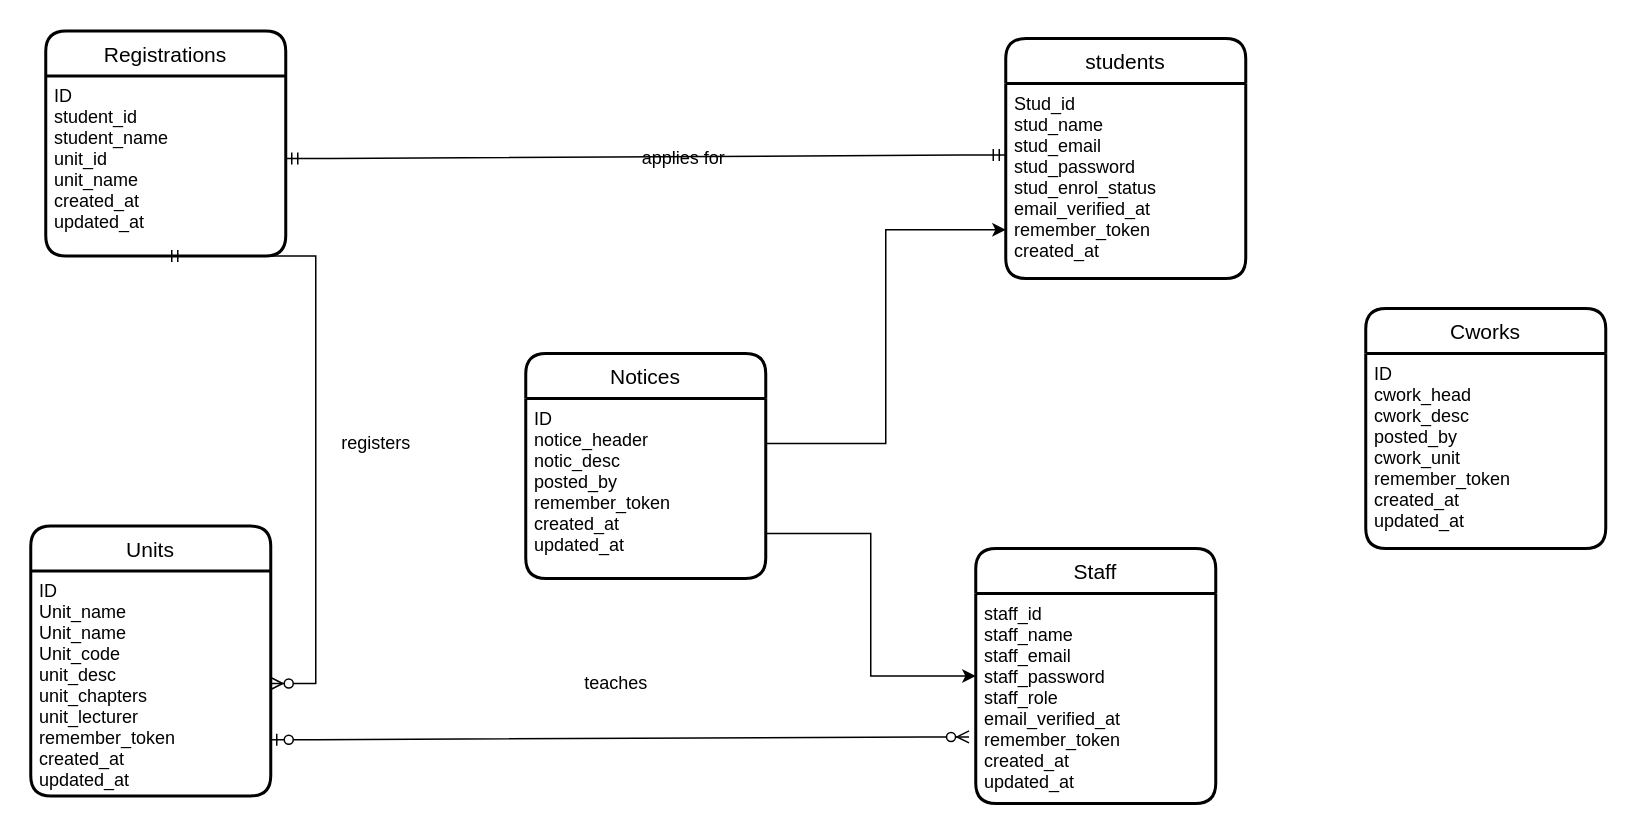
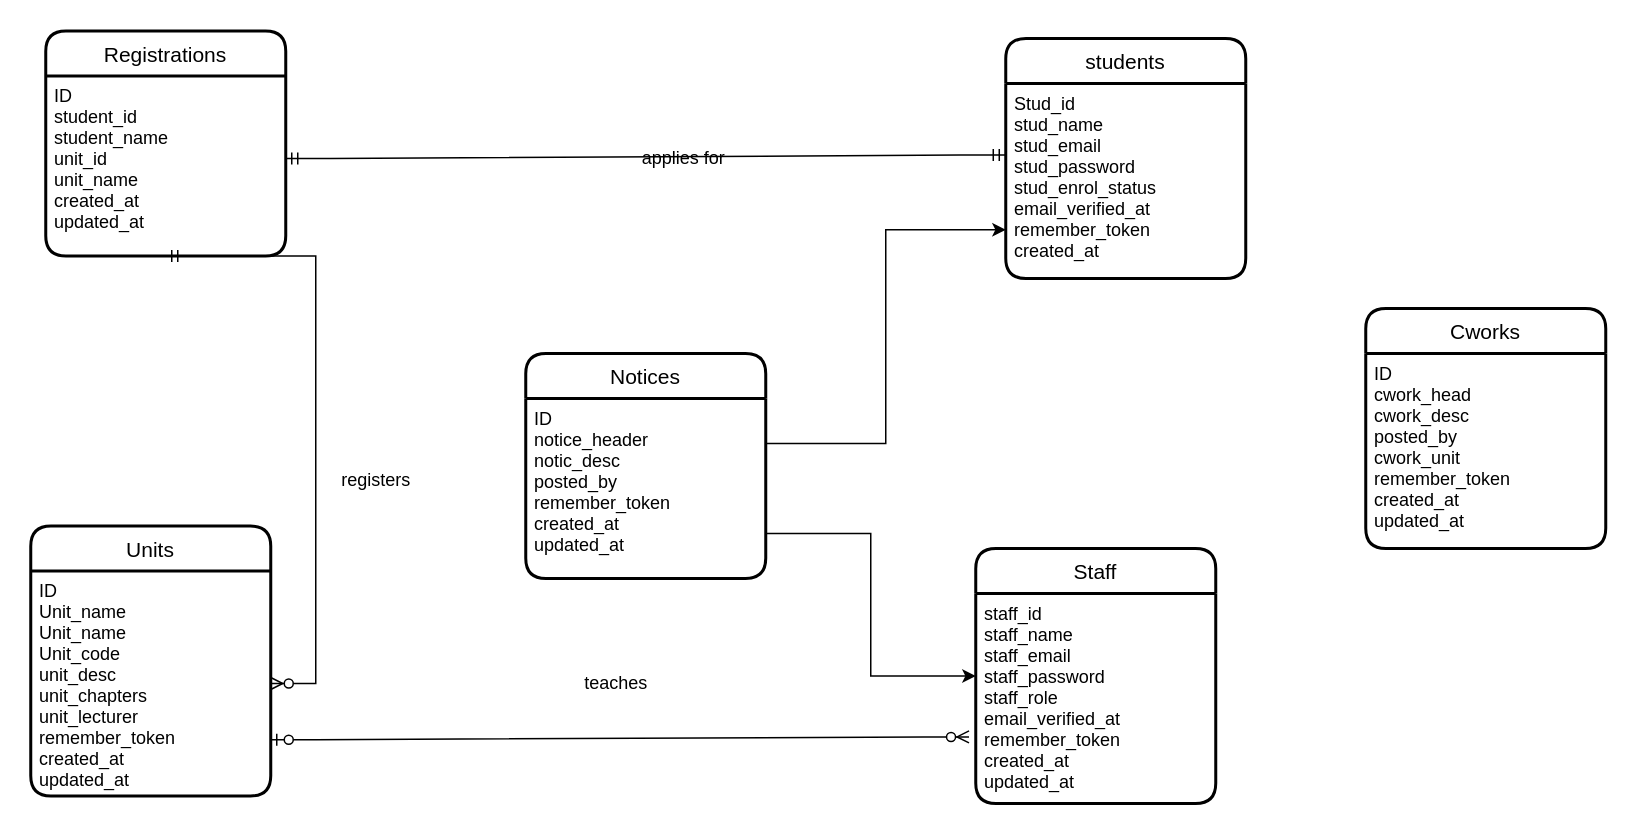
node "registers": moved (376, 443) -> (376, 481)
